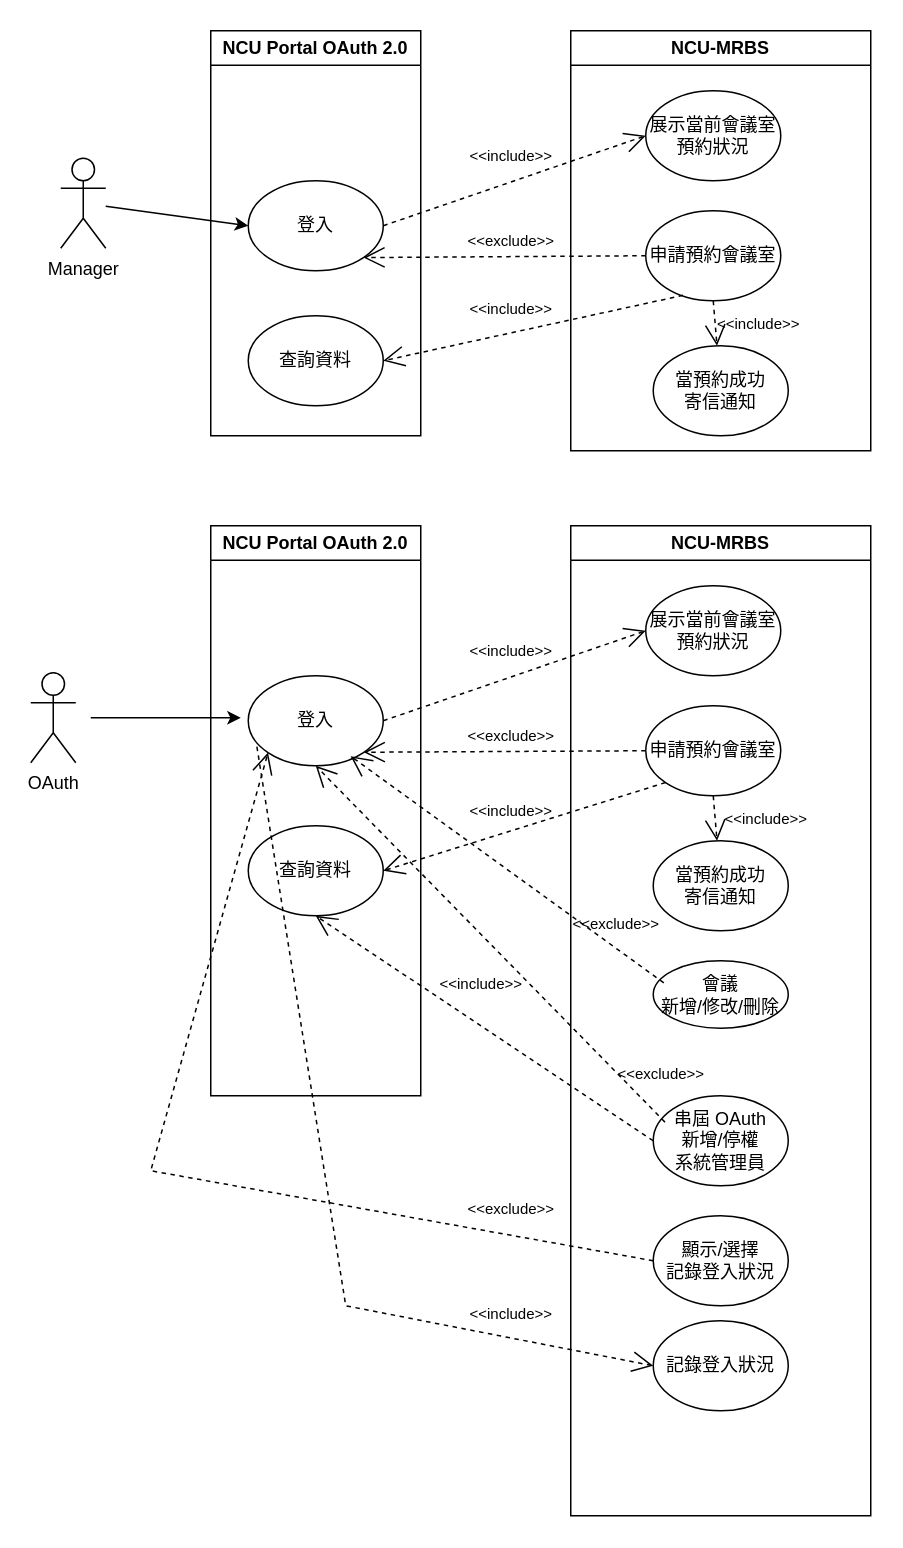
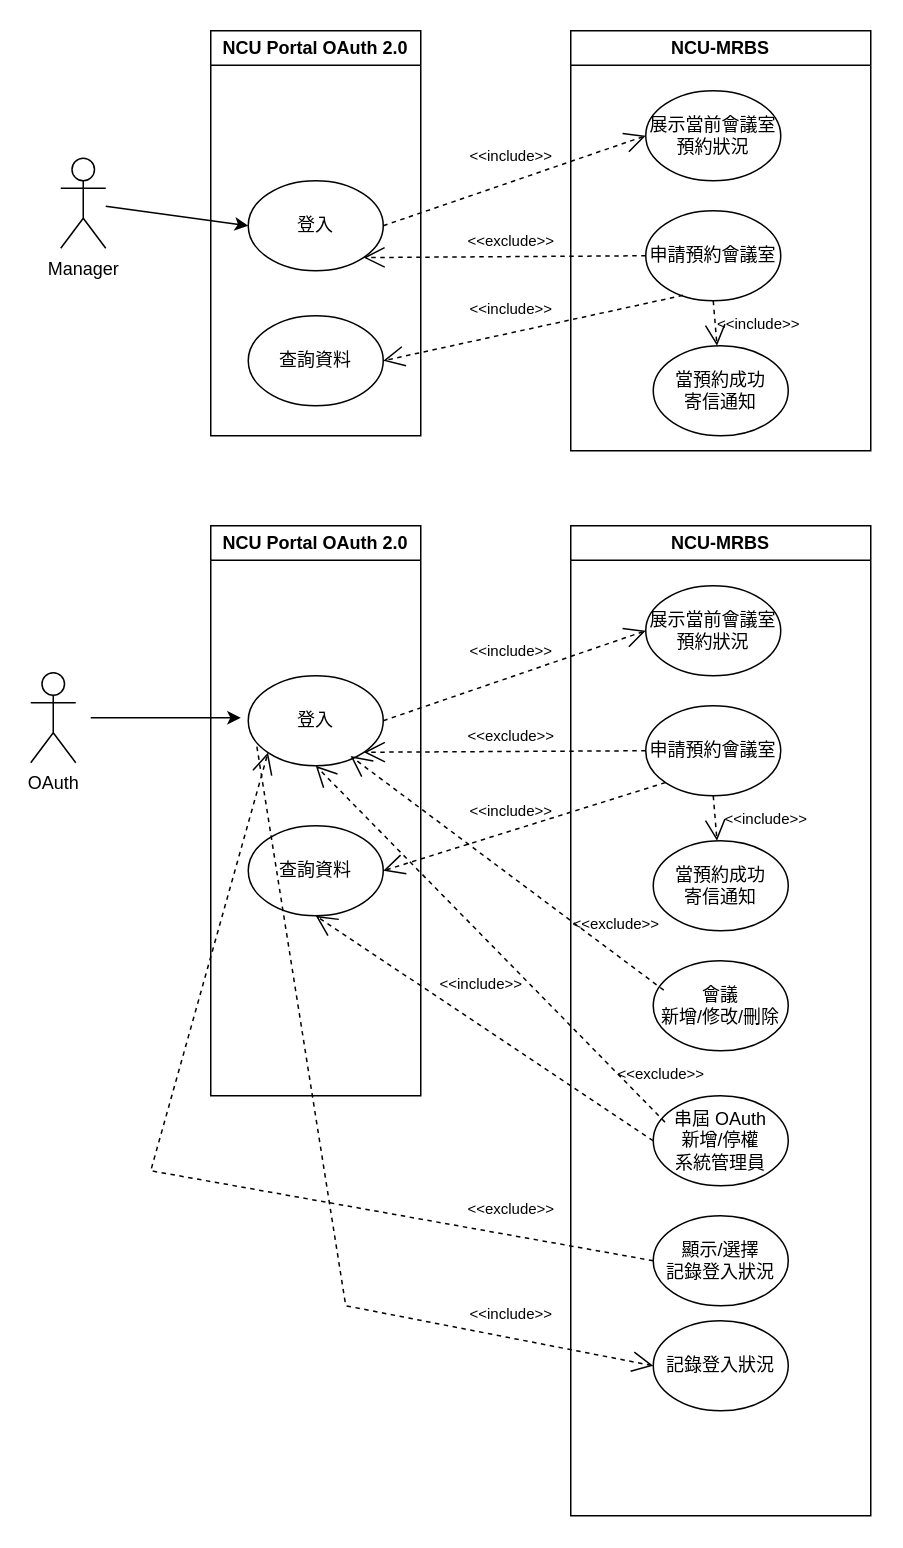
node "會議 新增/修改/刪除": size 135x68 -> 135x90
